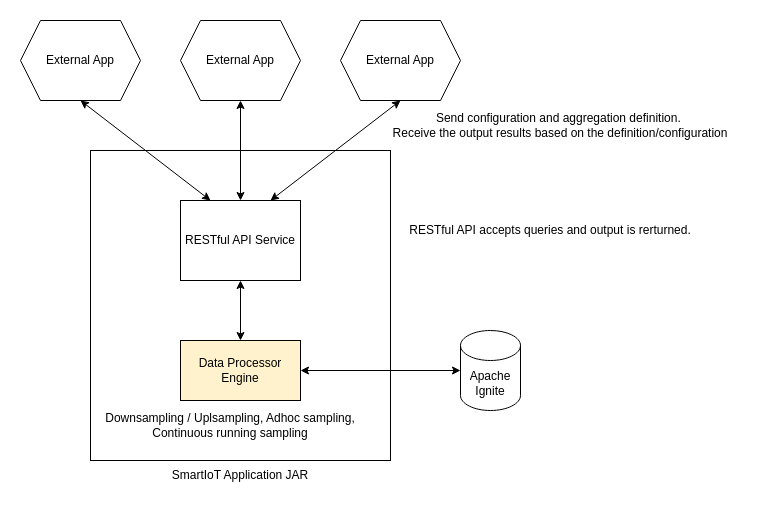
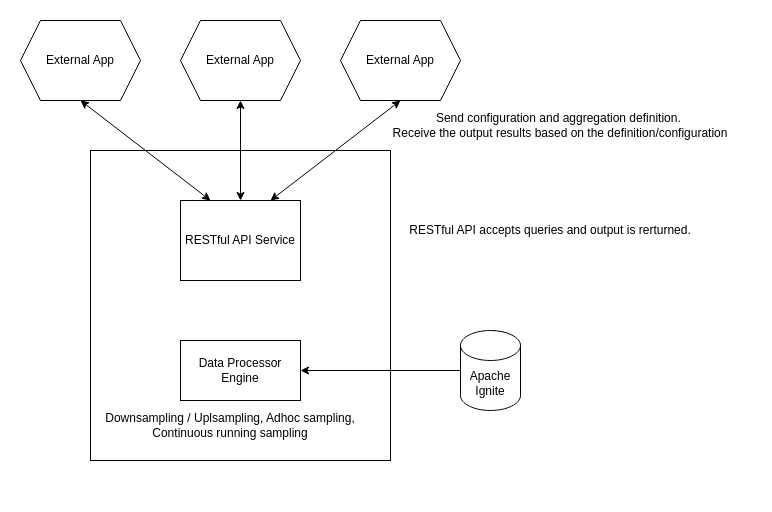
edge "RESTful API Service" -- "Data Processor Engine": removed
node "Data Processor Engine": fillcolor #fff2cc -> #ffffff
edge "Data Processor Engine" -- "Apache Ignite": arrowhead classic -> none
node "SmartIoT Application JAR": removed
